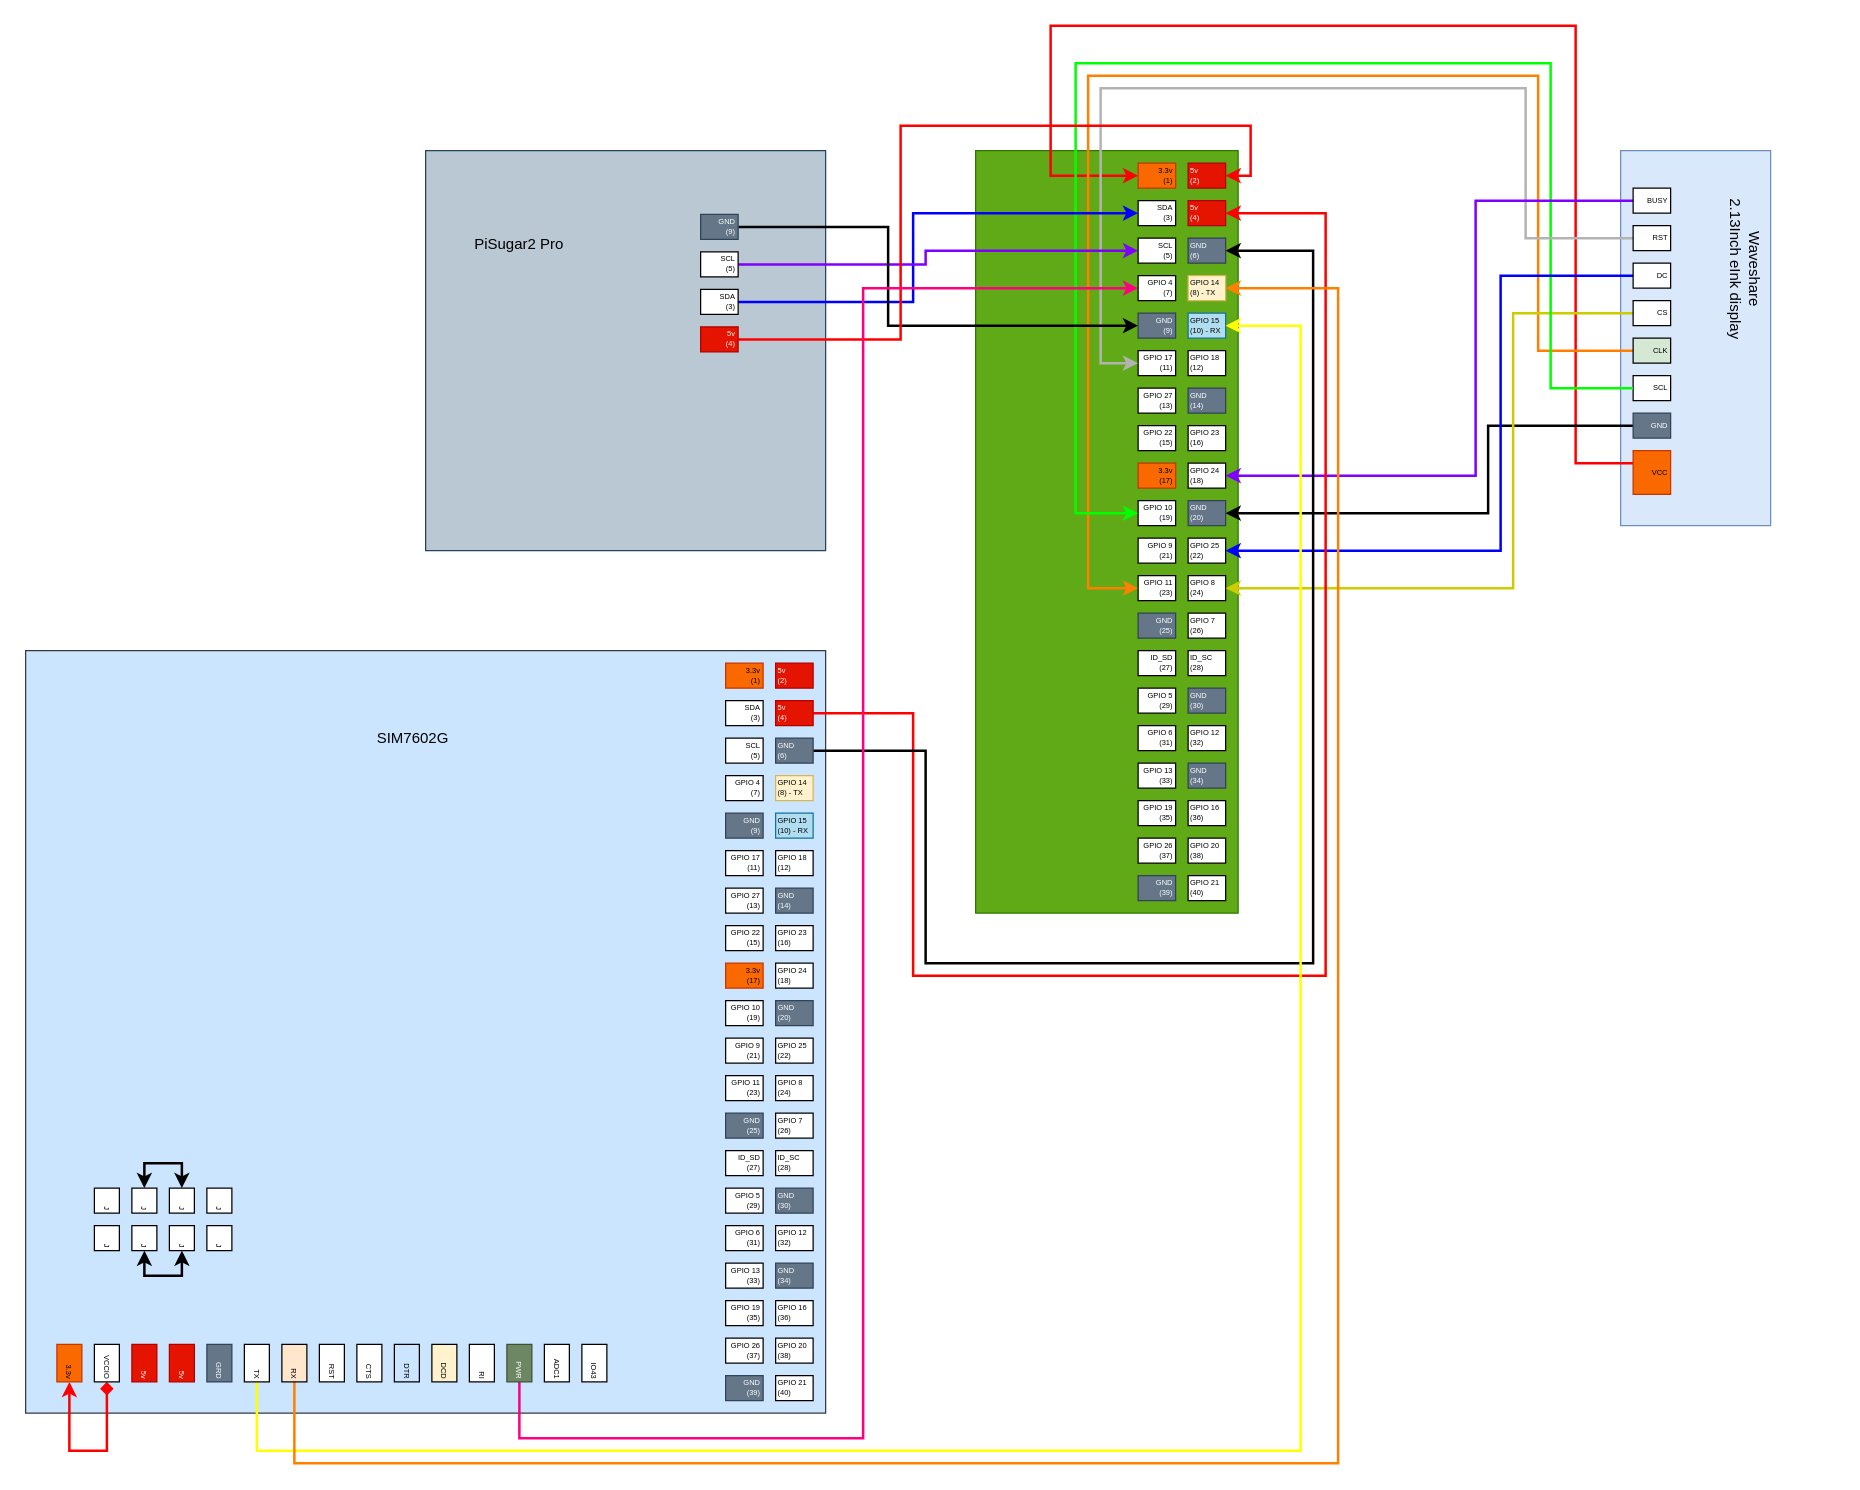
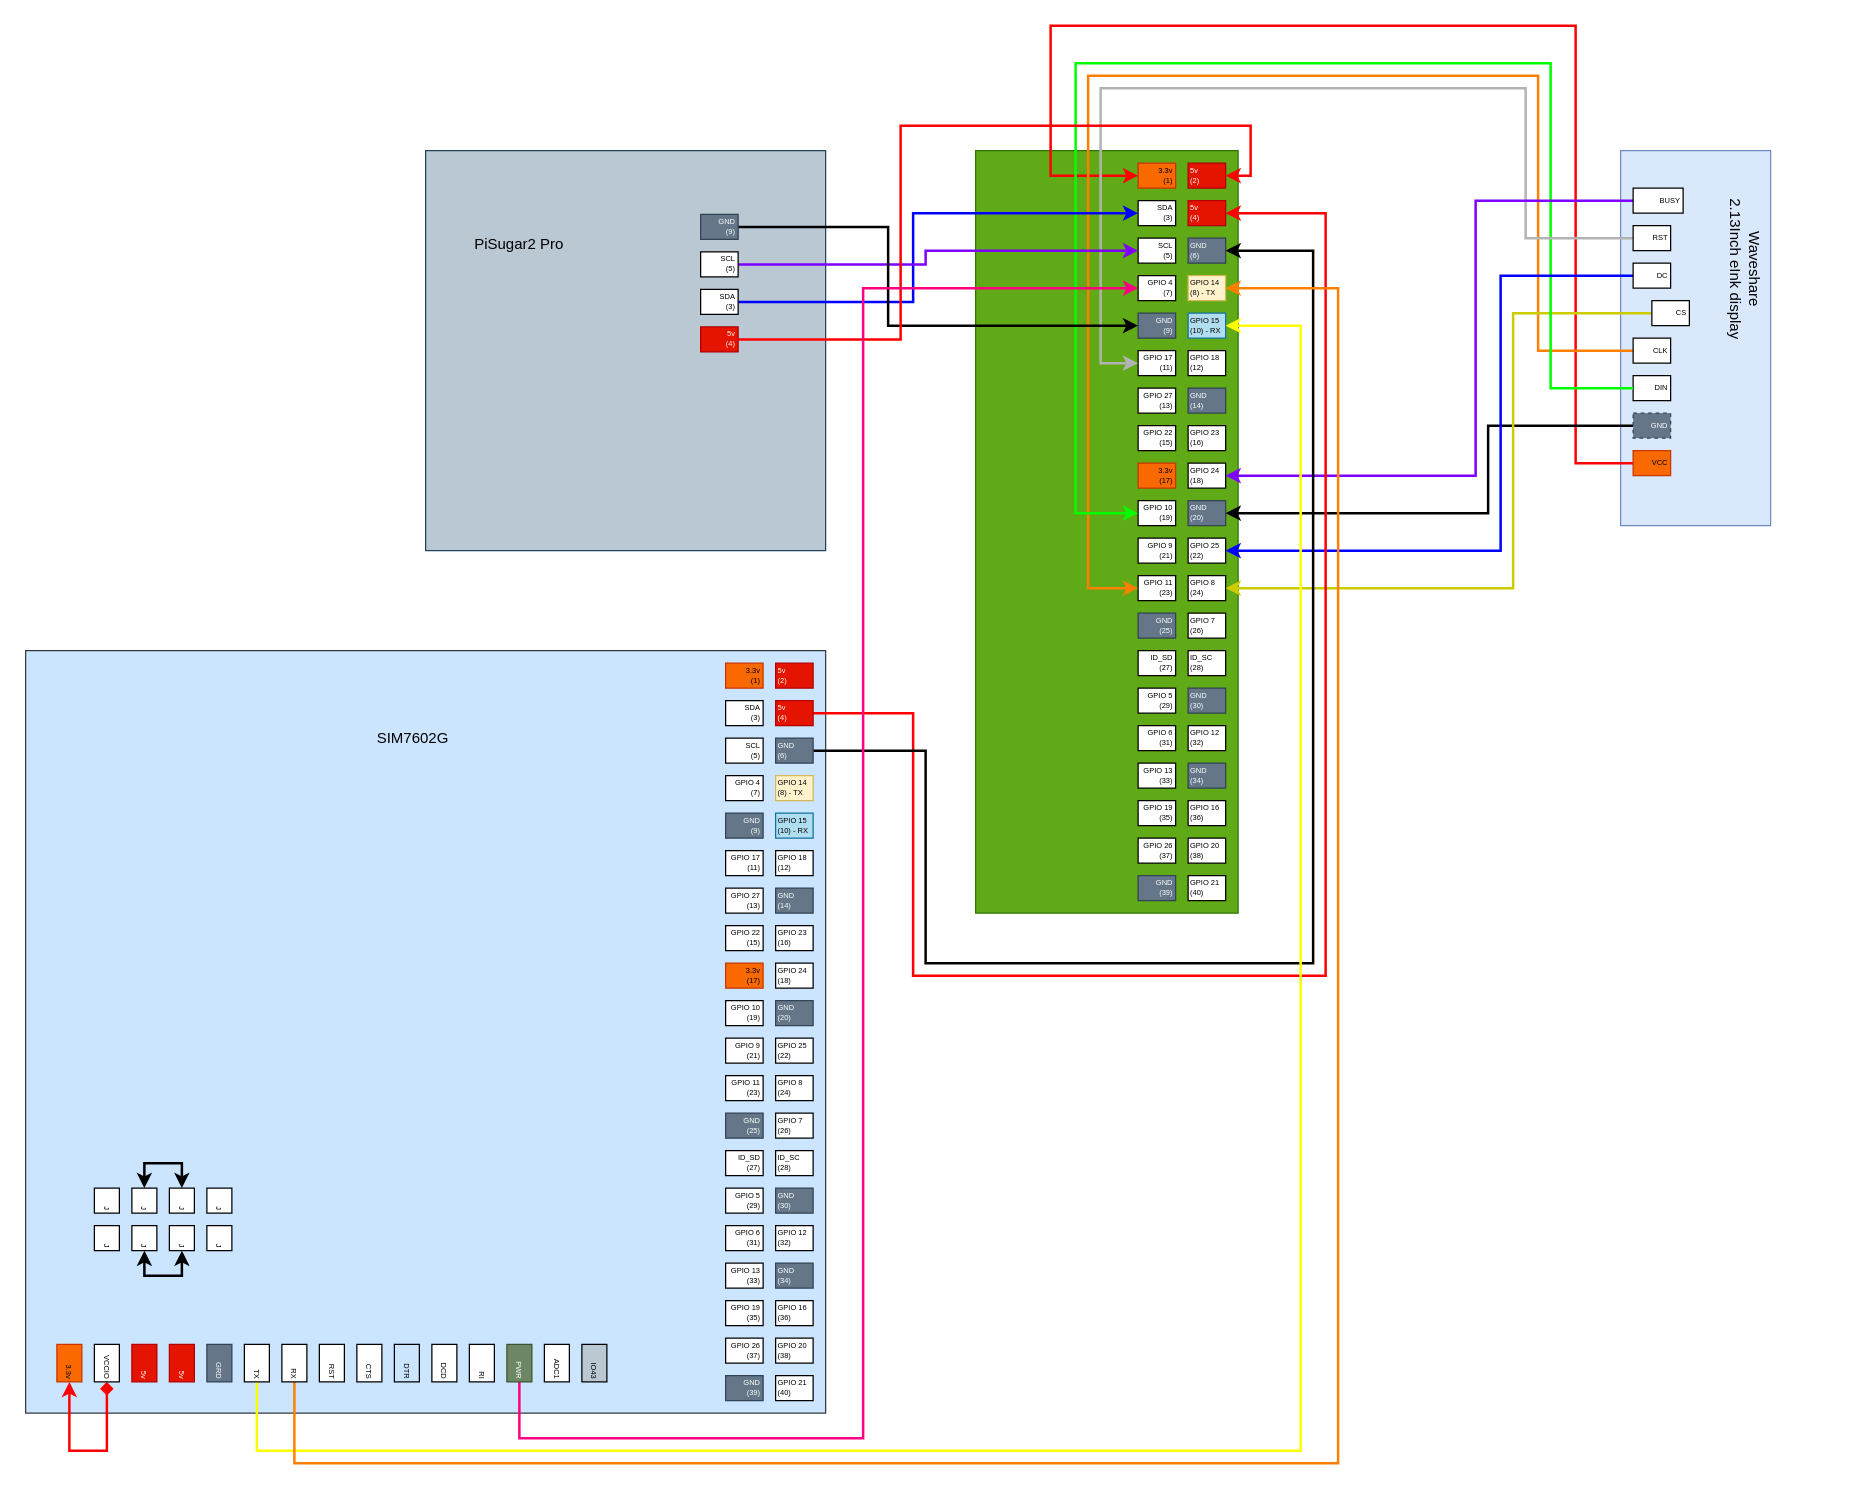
node "BUSY": size 38x25 -> 50x25
node "CS": moved (1652, 313) -> (1671, 313)
node "CLK": fillcolor #d5e8d4 -> #ffffff
node "SCL": label "SCL" -> "DIN"
node "GND": style solid -> dashed
node "VCC": size 38x44 -> 38x25
node "RX": fillcolor #ffe6cc -> #ffffff
node "DCD": fillcolor #fff2cc -> #ffffff
node "IO43": fillcolor #ffffff -> #bac8d3
